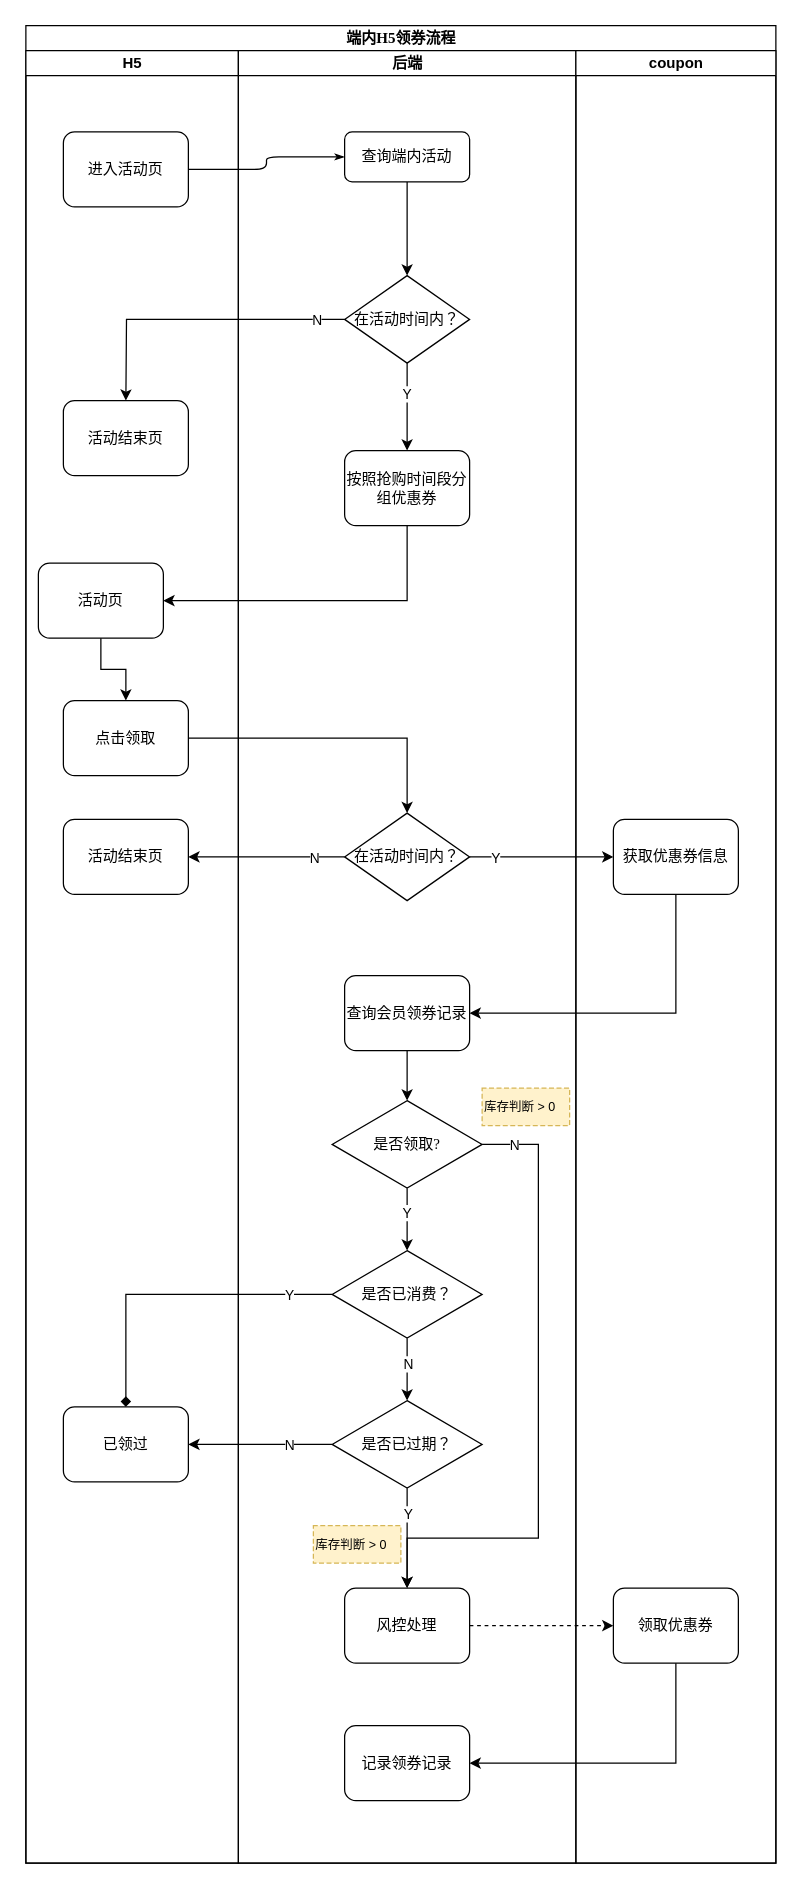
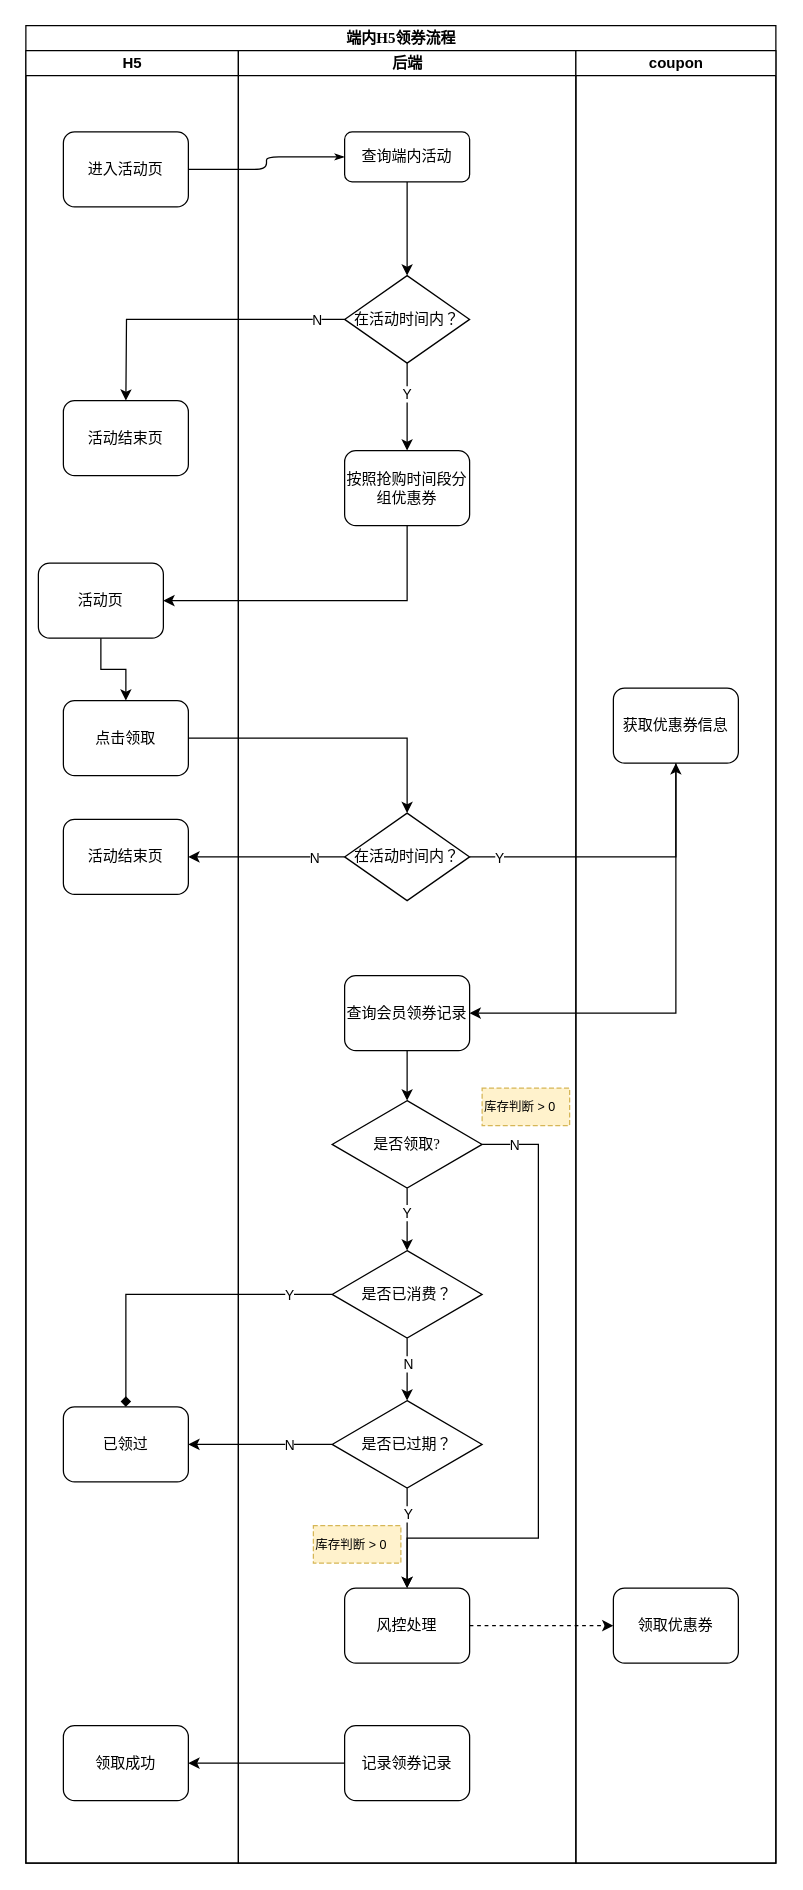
node "获取优惠券信息": moved (676, 857) -> (676, 726)
node "领取成功": added
edge "记录领券记录" -> "领取成功": added
edge "领取优惠券" -> "记录领券记录": removed
